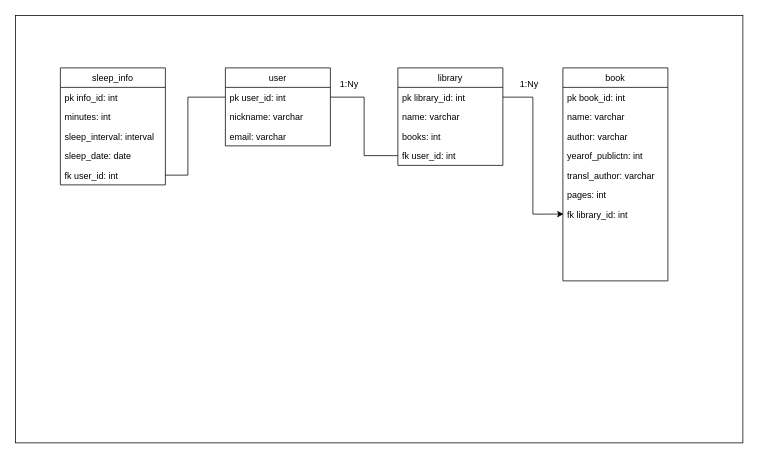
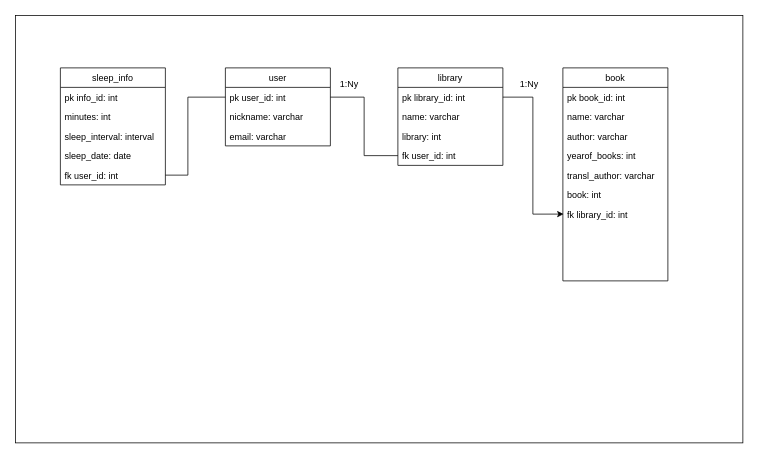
node "books: int": label "books: int" -> "library: int"
node "yearof_publictn: int": label "yearof_publictn: int" -> "yearof_books: int"
node "pages: int": label "pages: int" -> "book: int"
